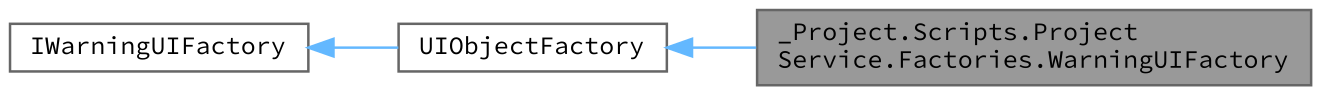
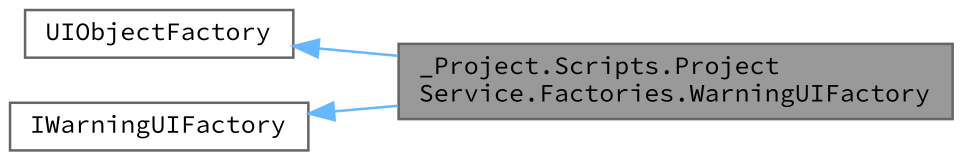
edge "UIObjectFactory" -> "IWarningUIFactory": now "_Project.Scripts.Project Service.Factories.WarningUIFactory" -> "IWarningUIFactory"
